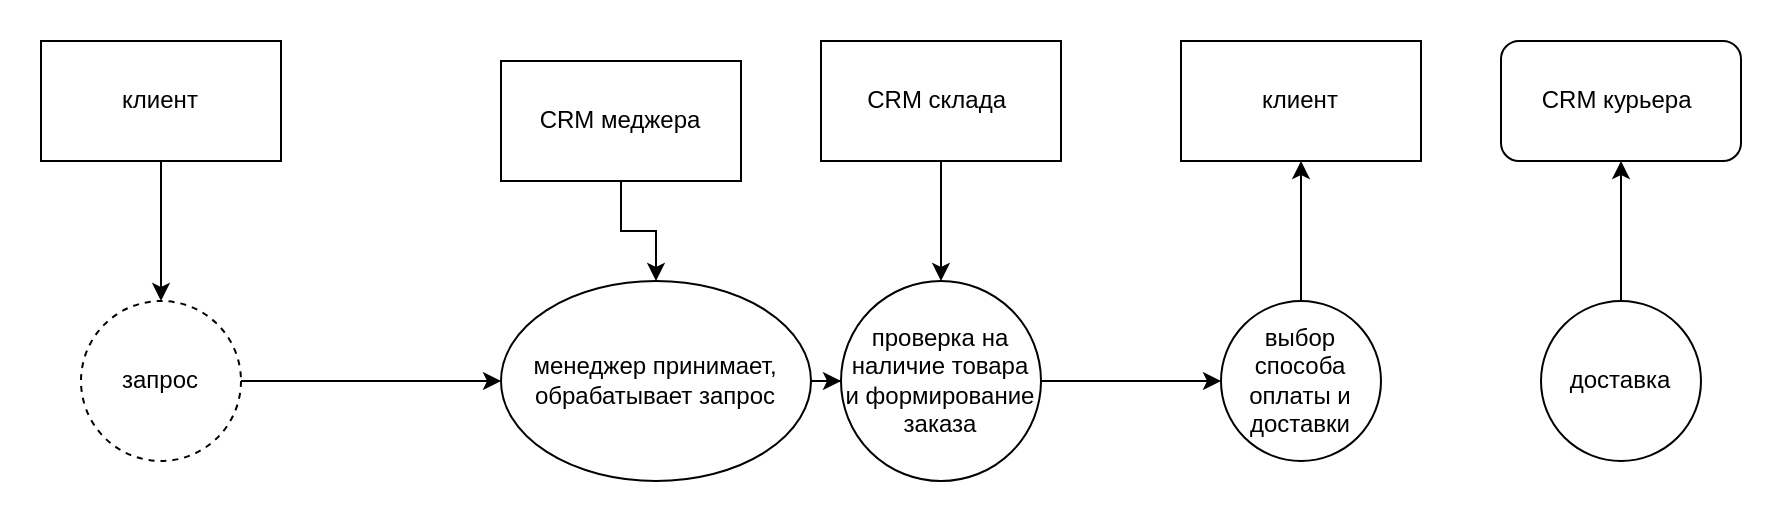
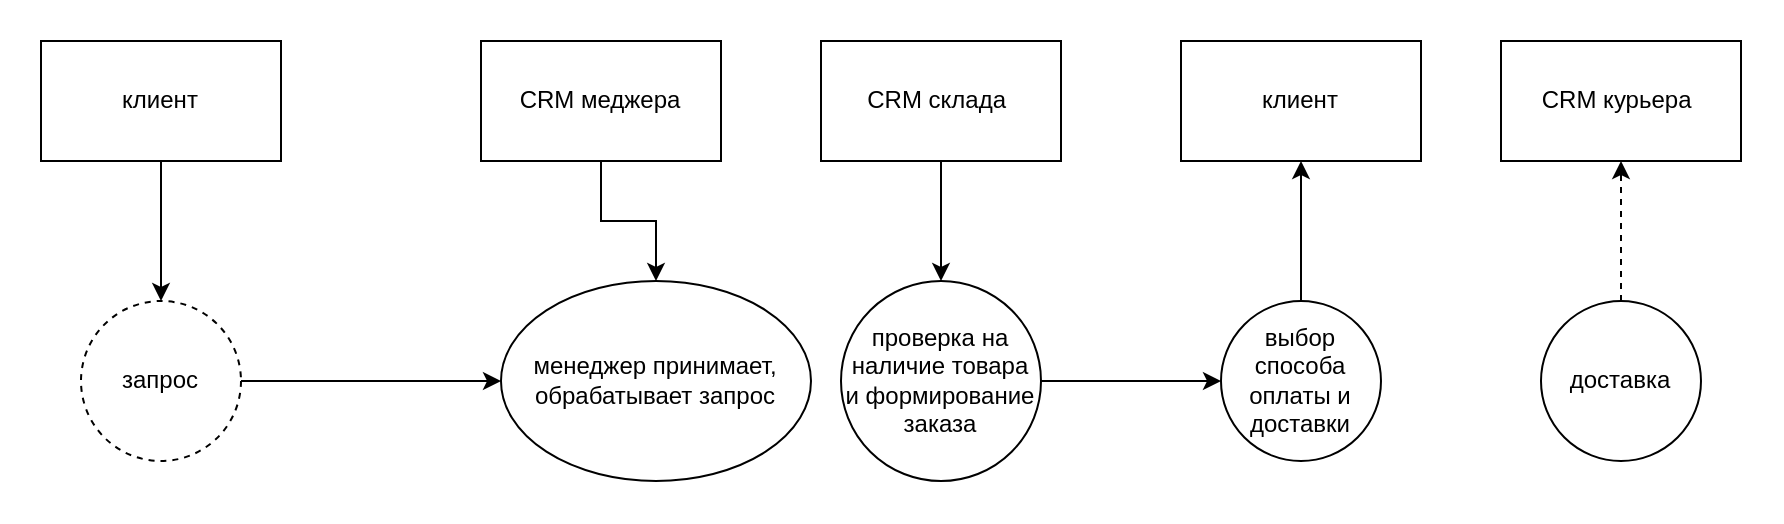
node "CRM курьера": shape rounded rectangle -> rectangle
node "CRM меджера": moved (621, 121) -> (601, 101)
edge "доставка" -> "CRM курьера": style solid -> dashed
edge "менеджер принимает, обрабатывает запрос" -> "проверка на наличие товара и формирование заказа": removed
